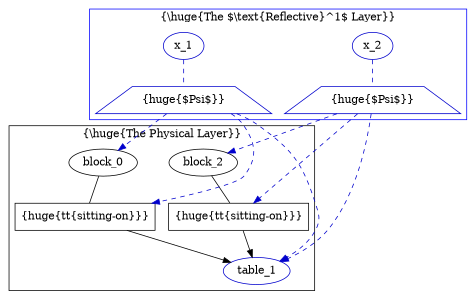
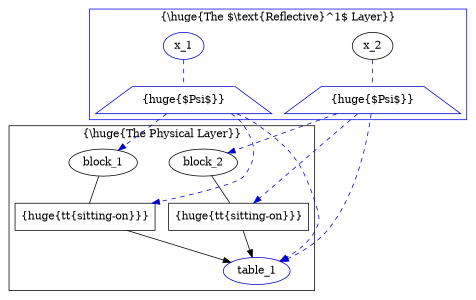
node "x_2": color #0000cc -> #000000
node "block_0": label "block_0" -> "block_1"
